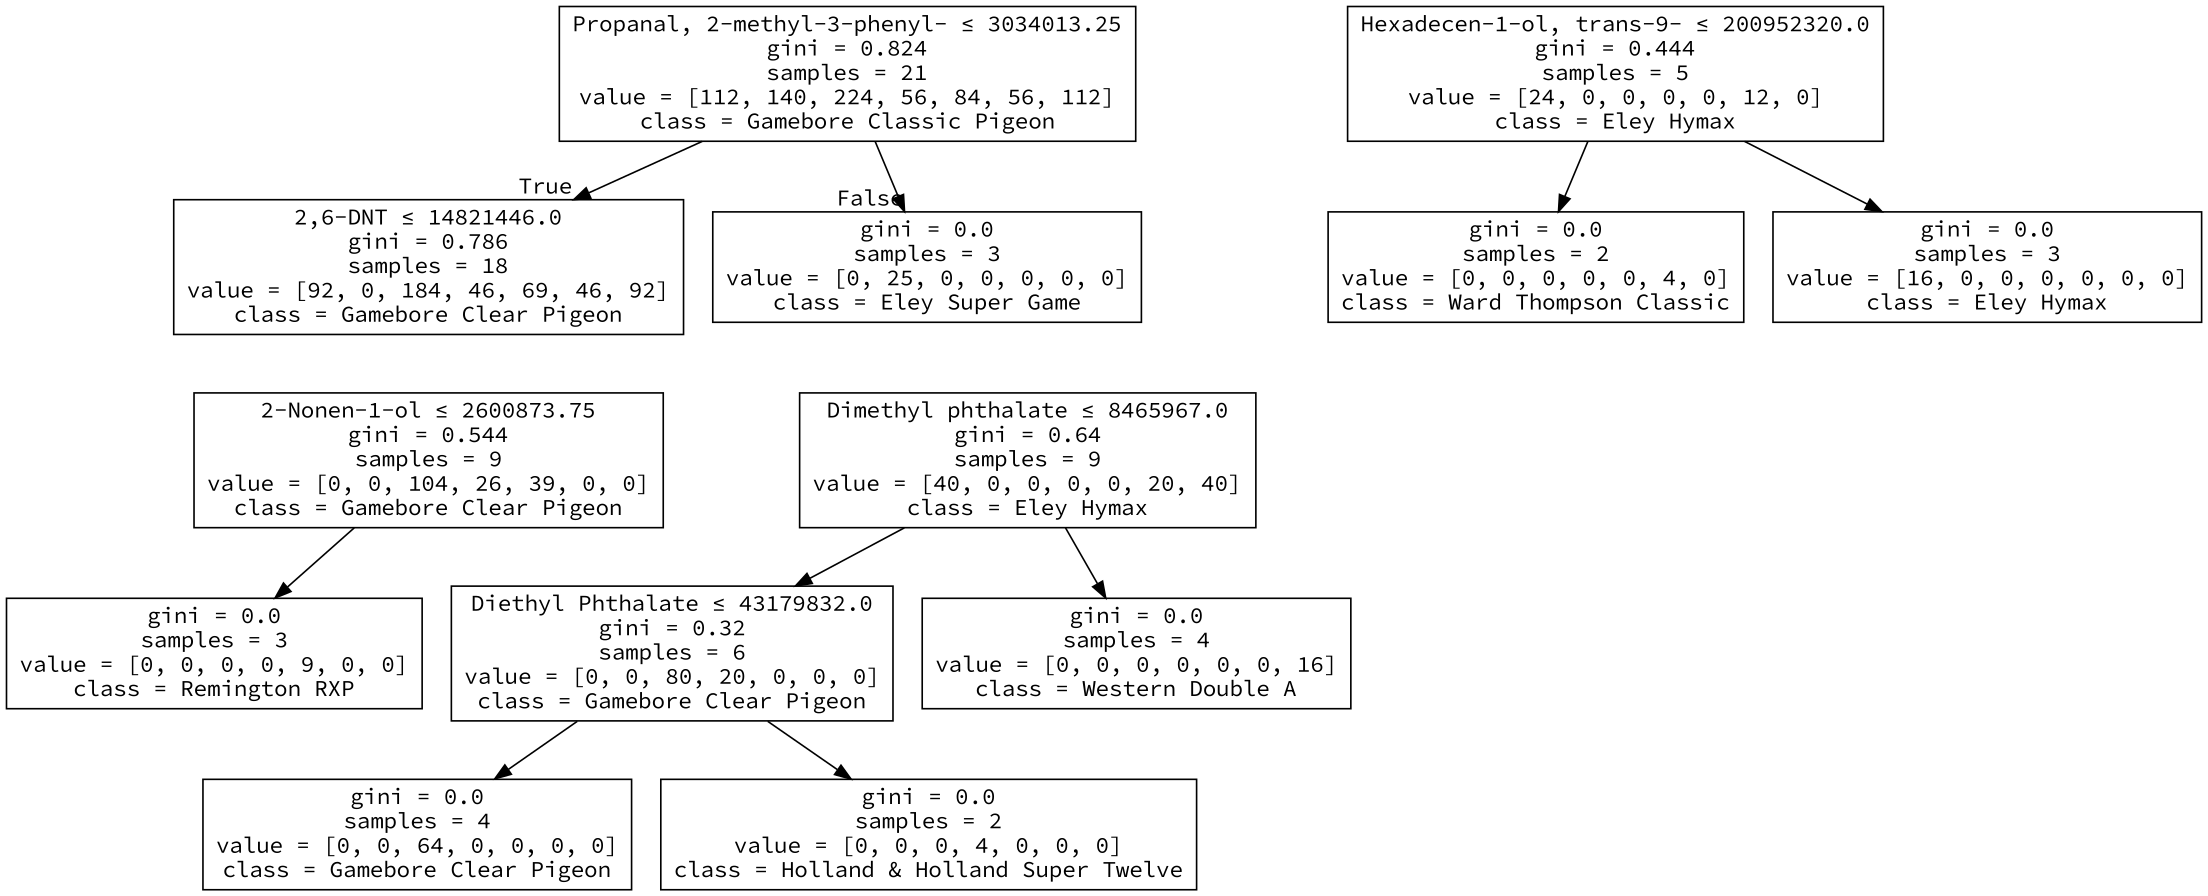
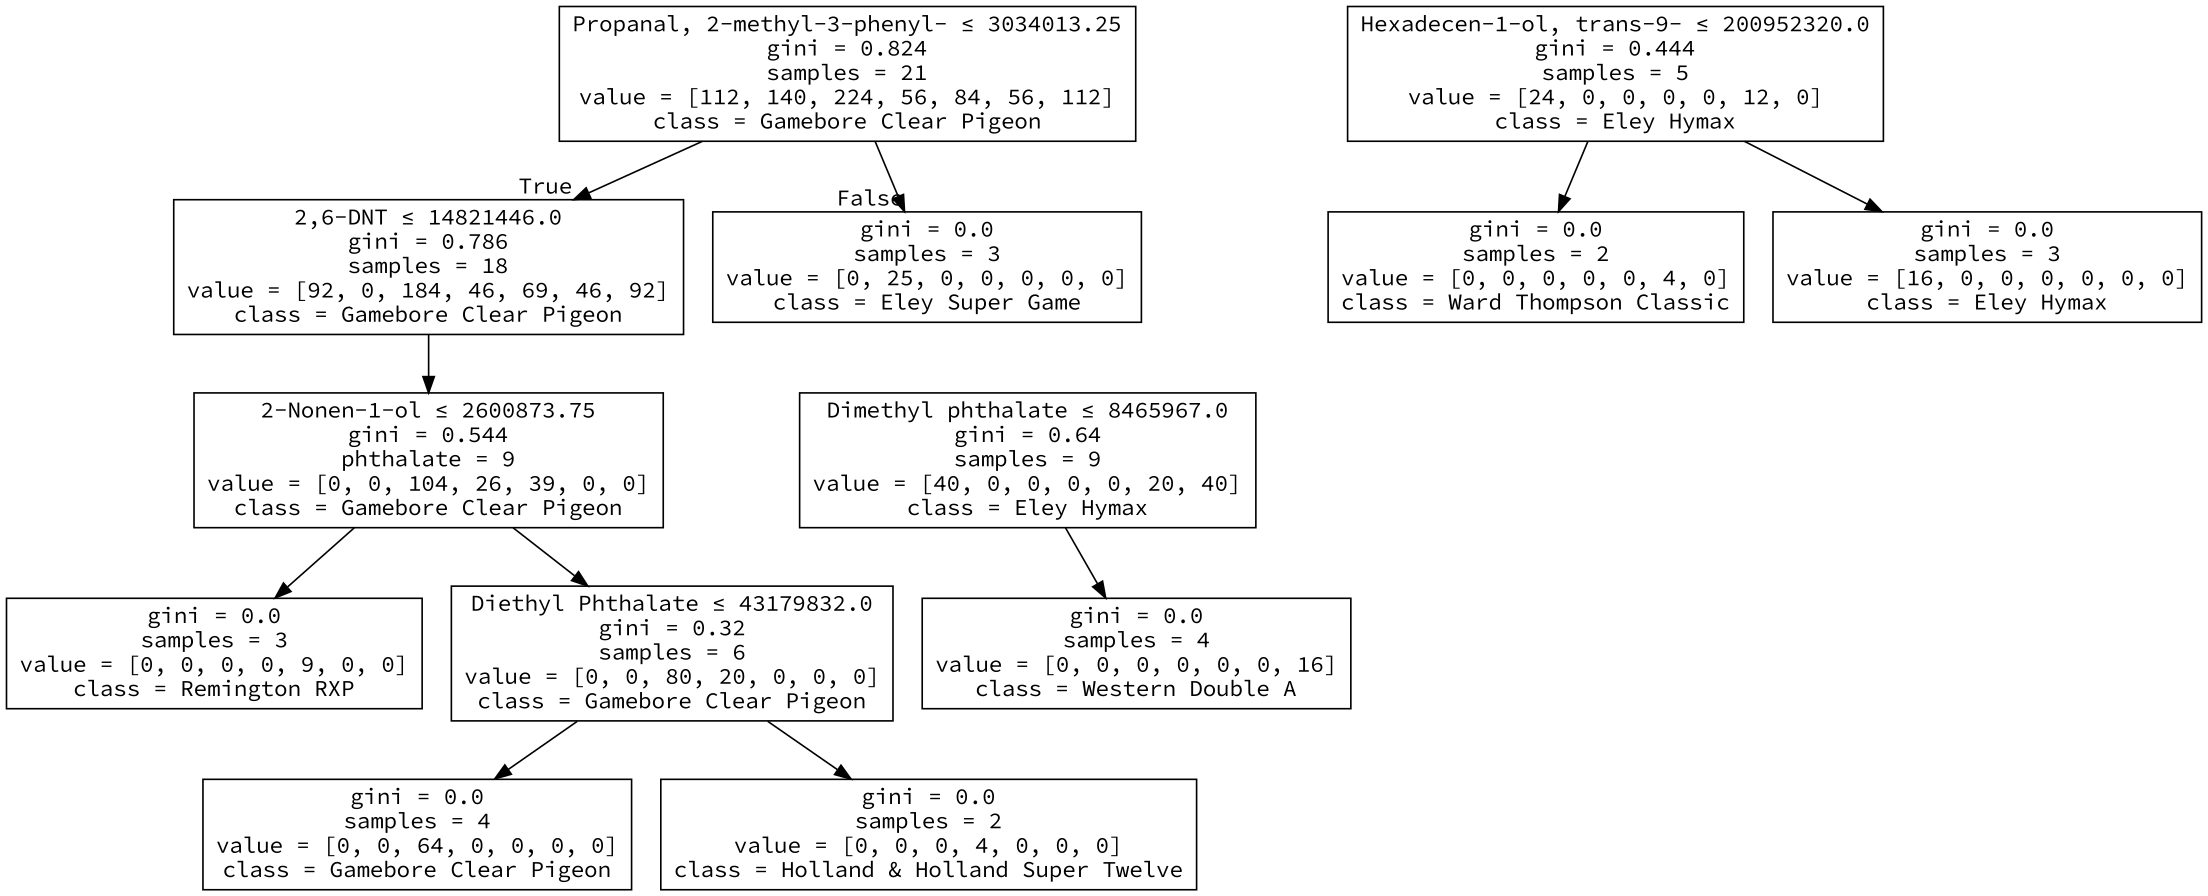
node "Propanal, 2-methyl-3-phenyl- ≤ 3034013.25": text "class = Gamebore Classic Pigeon" -> "class = Gamebore Clear Pigeon"
edge "2,6-DNT ≤ 14821446.0" -> "2-Nonen-1-ol ≤ 2600873.75": added
node "2-Nonen-1-ol ≤ 2600873.75": text "samples = 9" -> "phthalate = 9"
edge "Dimethyl phthalate ≤ 8465967.0" -> "Diethyl Phthalate ≤ 43179832.0": now "2-Nonen-1-ol ≤ 2600873.75" -> "Diethyl Phthalate ≤ 43179832.0"
